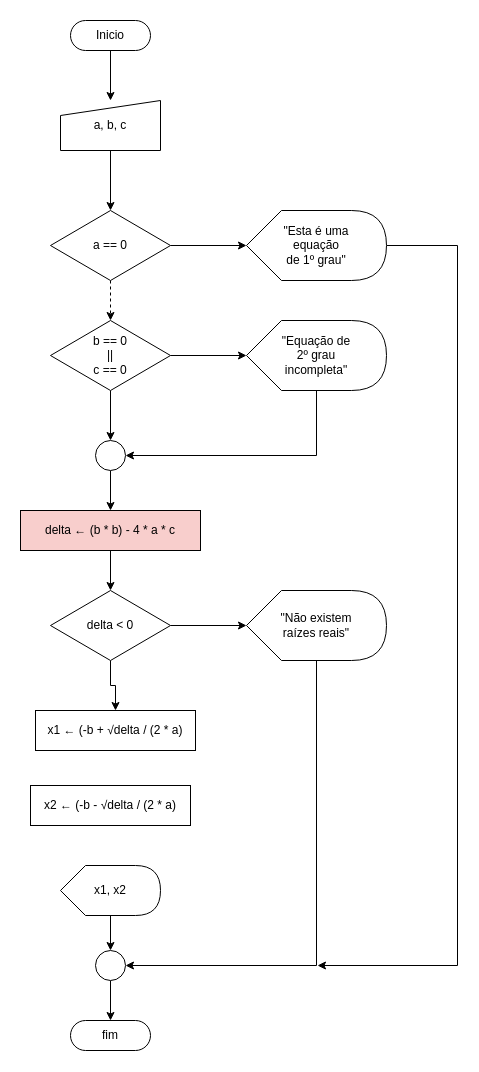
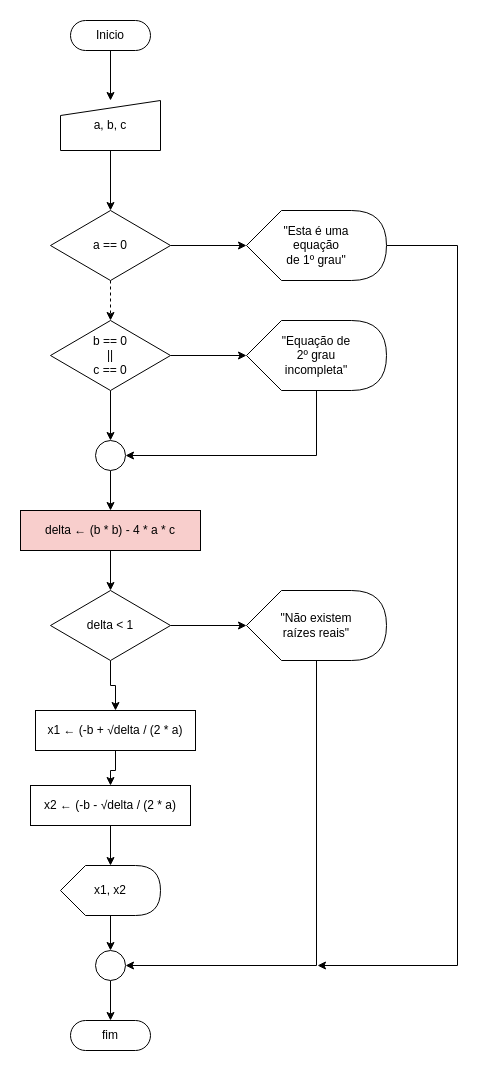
node "delta < 0": label "delta < 0" -> "delta < 1"
edge "x1 ← (-b + √delta / (2 * a)" -> "x2 ← (-b - √delta / (2 * a)": added
edge "x2 ← (-b - √delta / (2 * a)" -> "x1, x2": added
